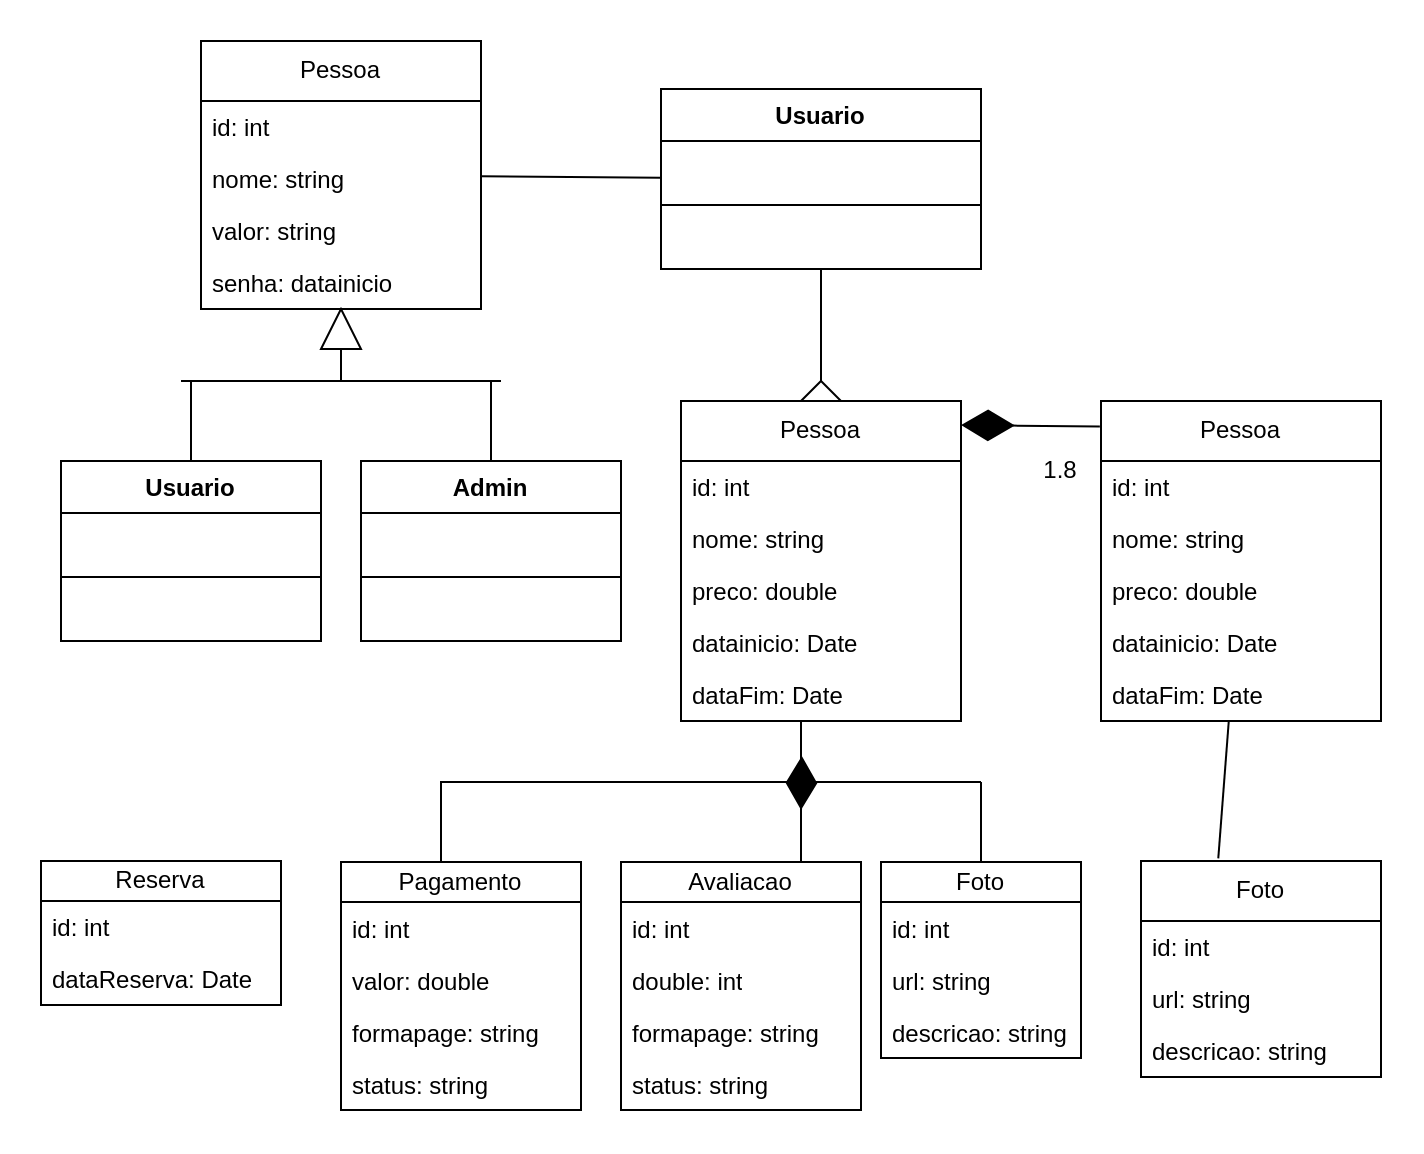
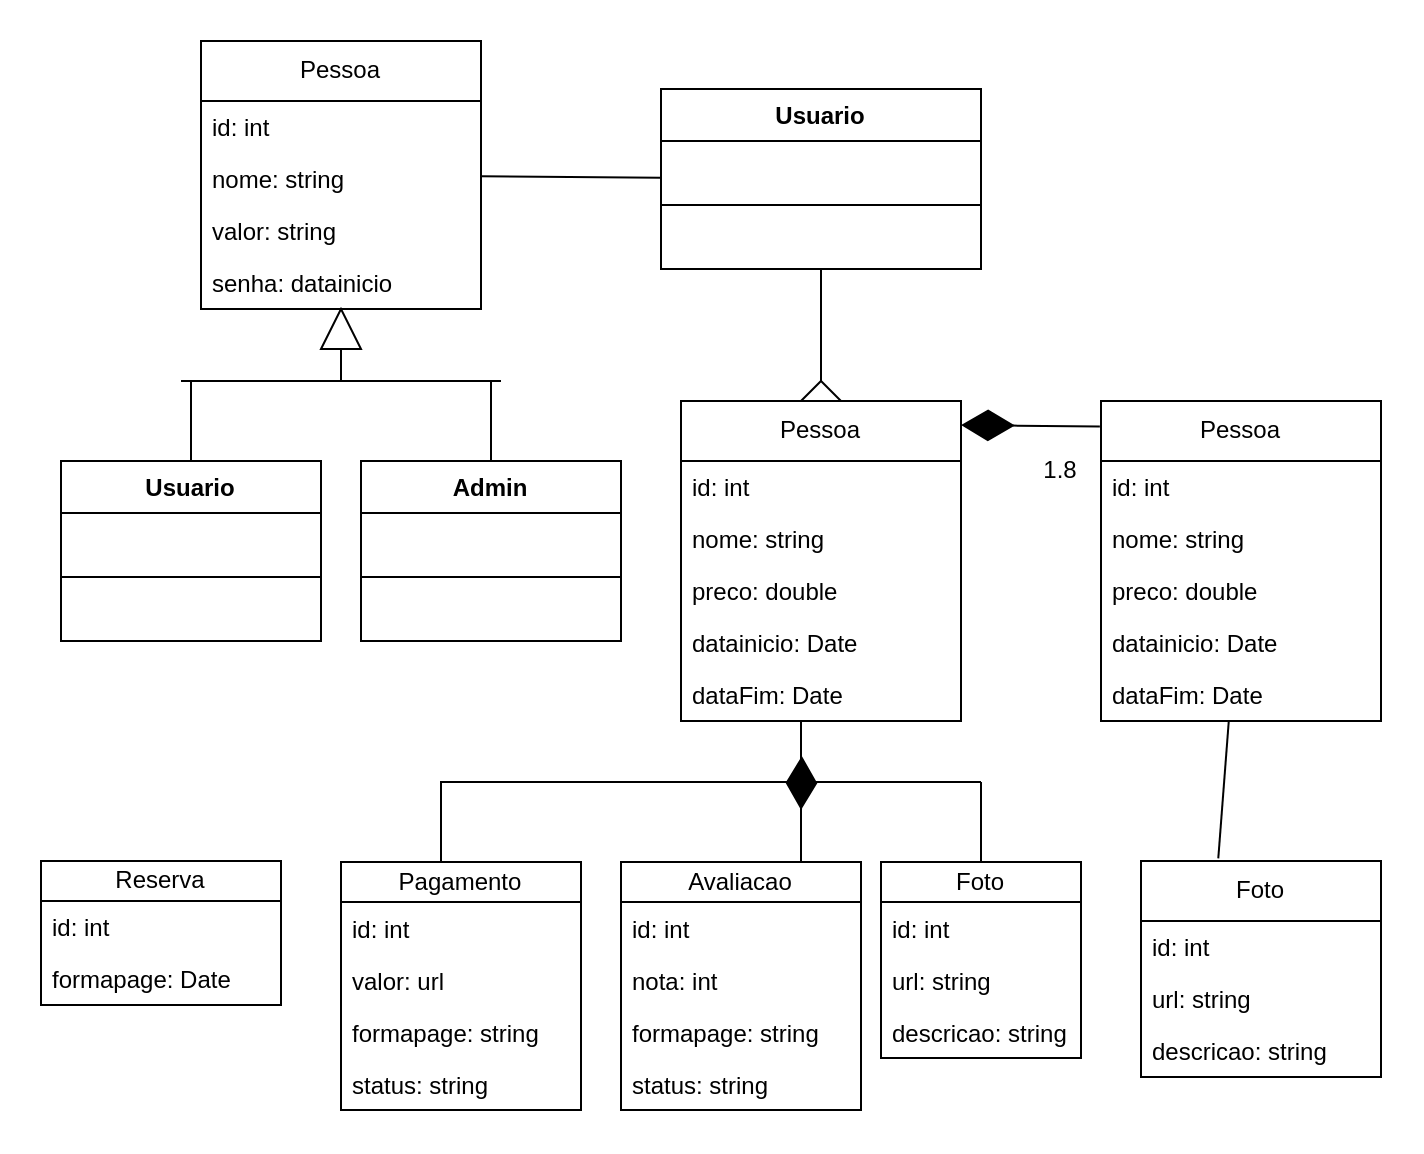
node "dataReserva: Date": label "dataReserva: Date" -> "formapage: Date"
node "valor: double": label "valor: double" -> "valor: url"
node "double: int": label "double: int" -> "nota: int"
